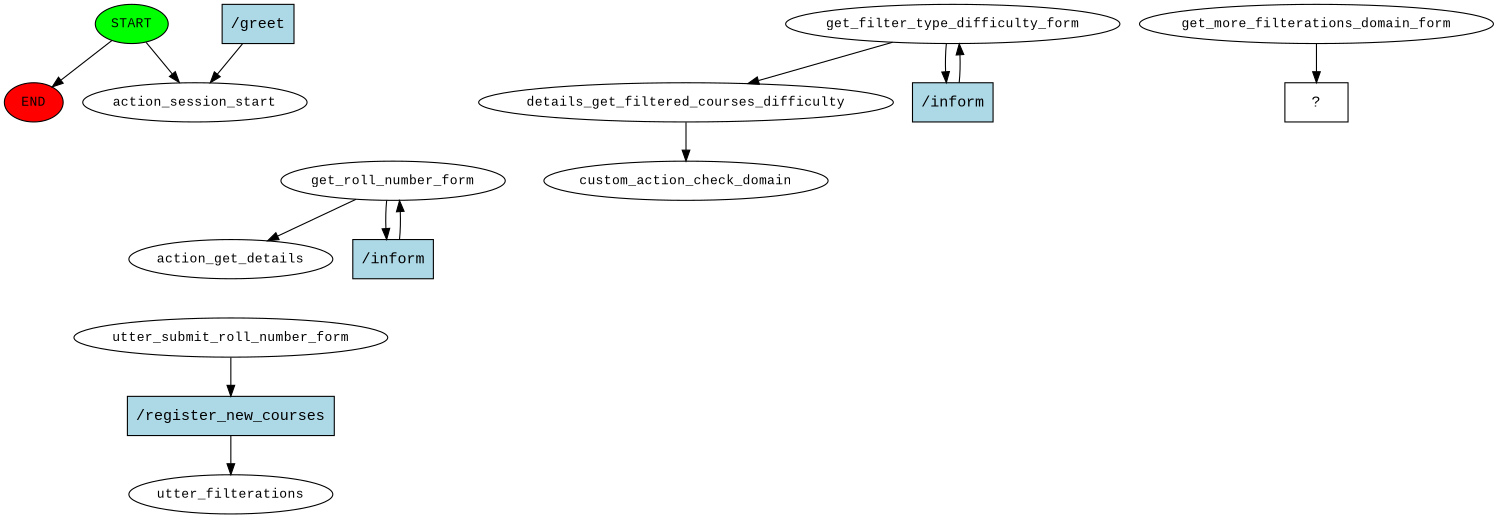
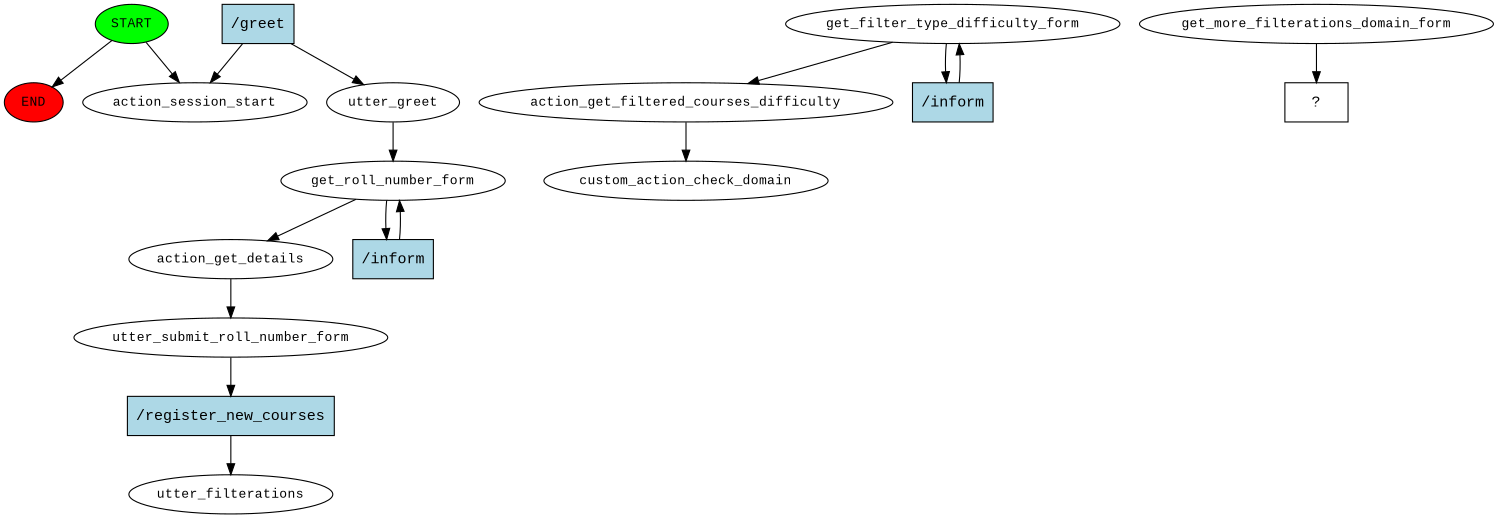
node "utter_greet": added
node "details_get_filtered_courses_difficulty": label "details_get_filtered_courses_difficulty" -> "action_get_filtered_courses_difficulty"
edge "action_get_details" -> "utter_submit_roll_number_form": added
